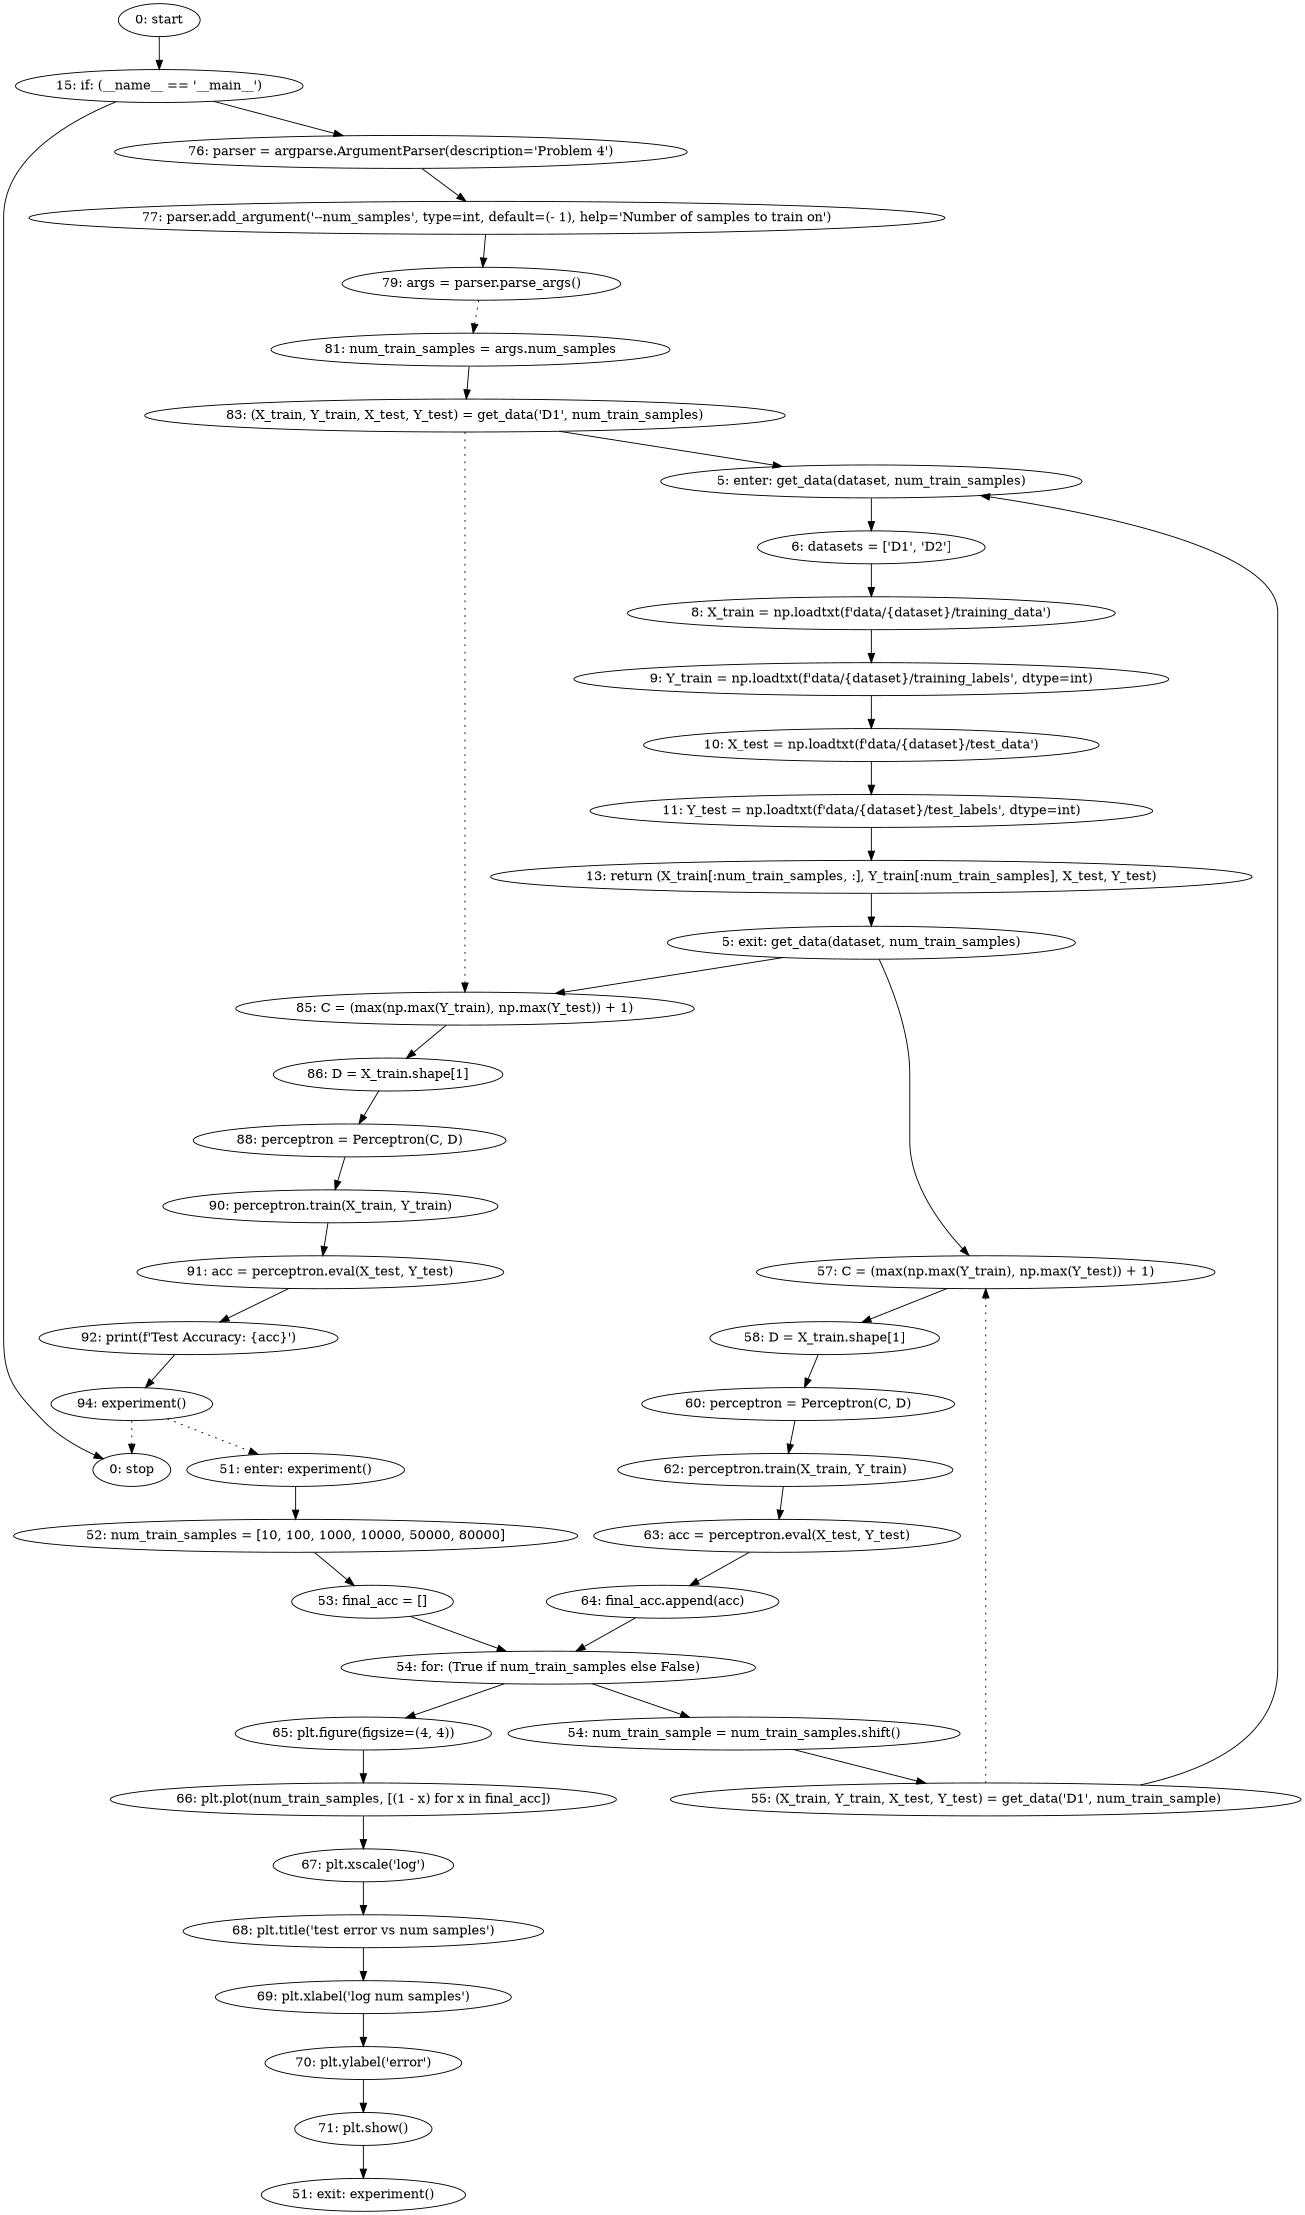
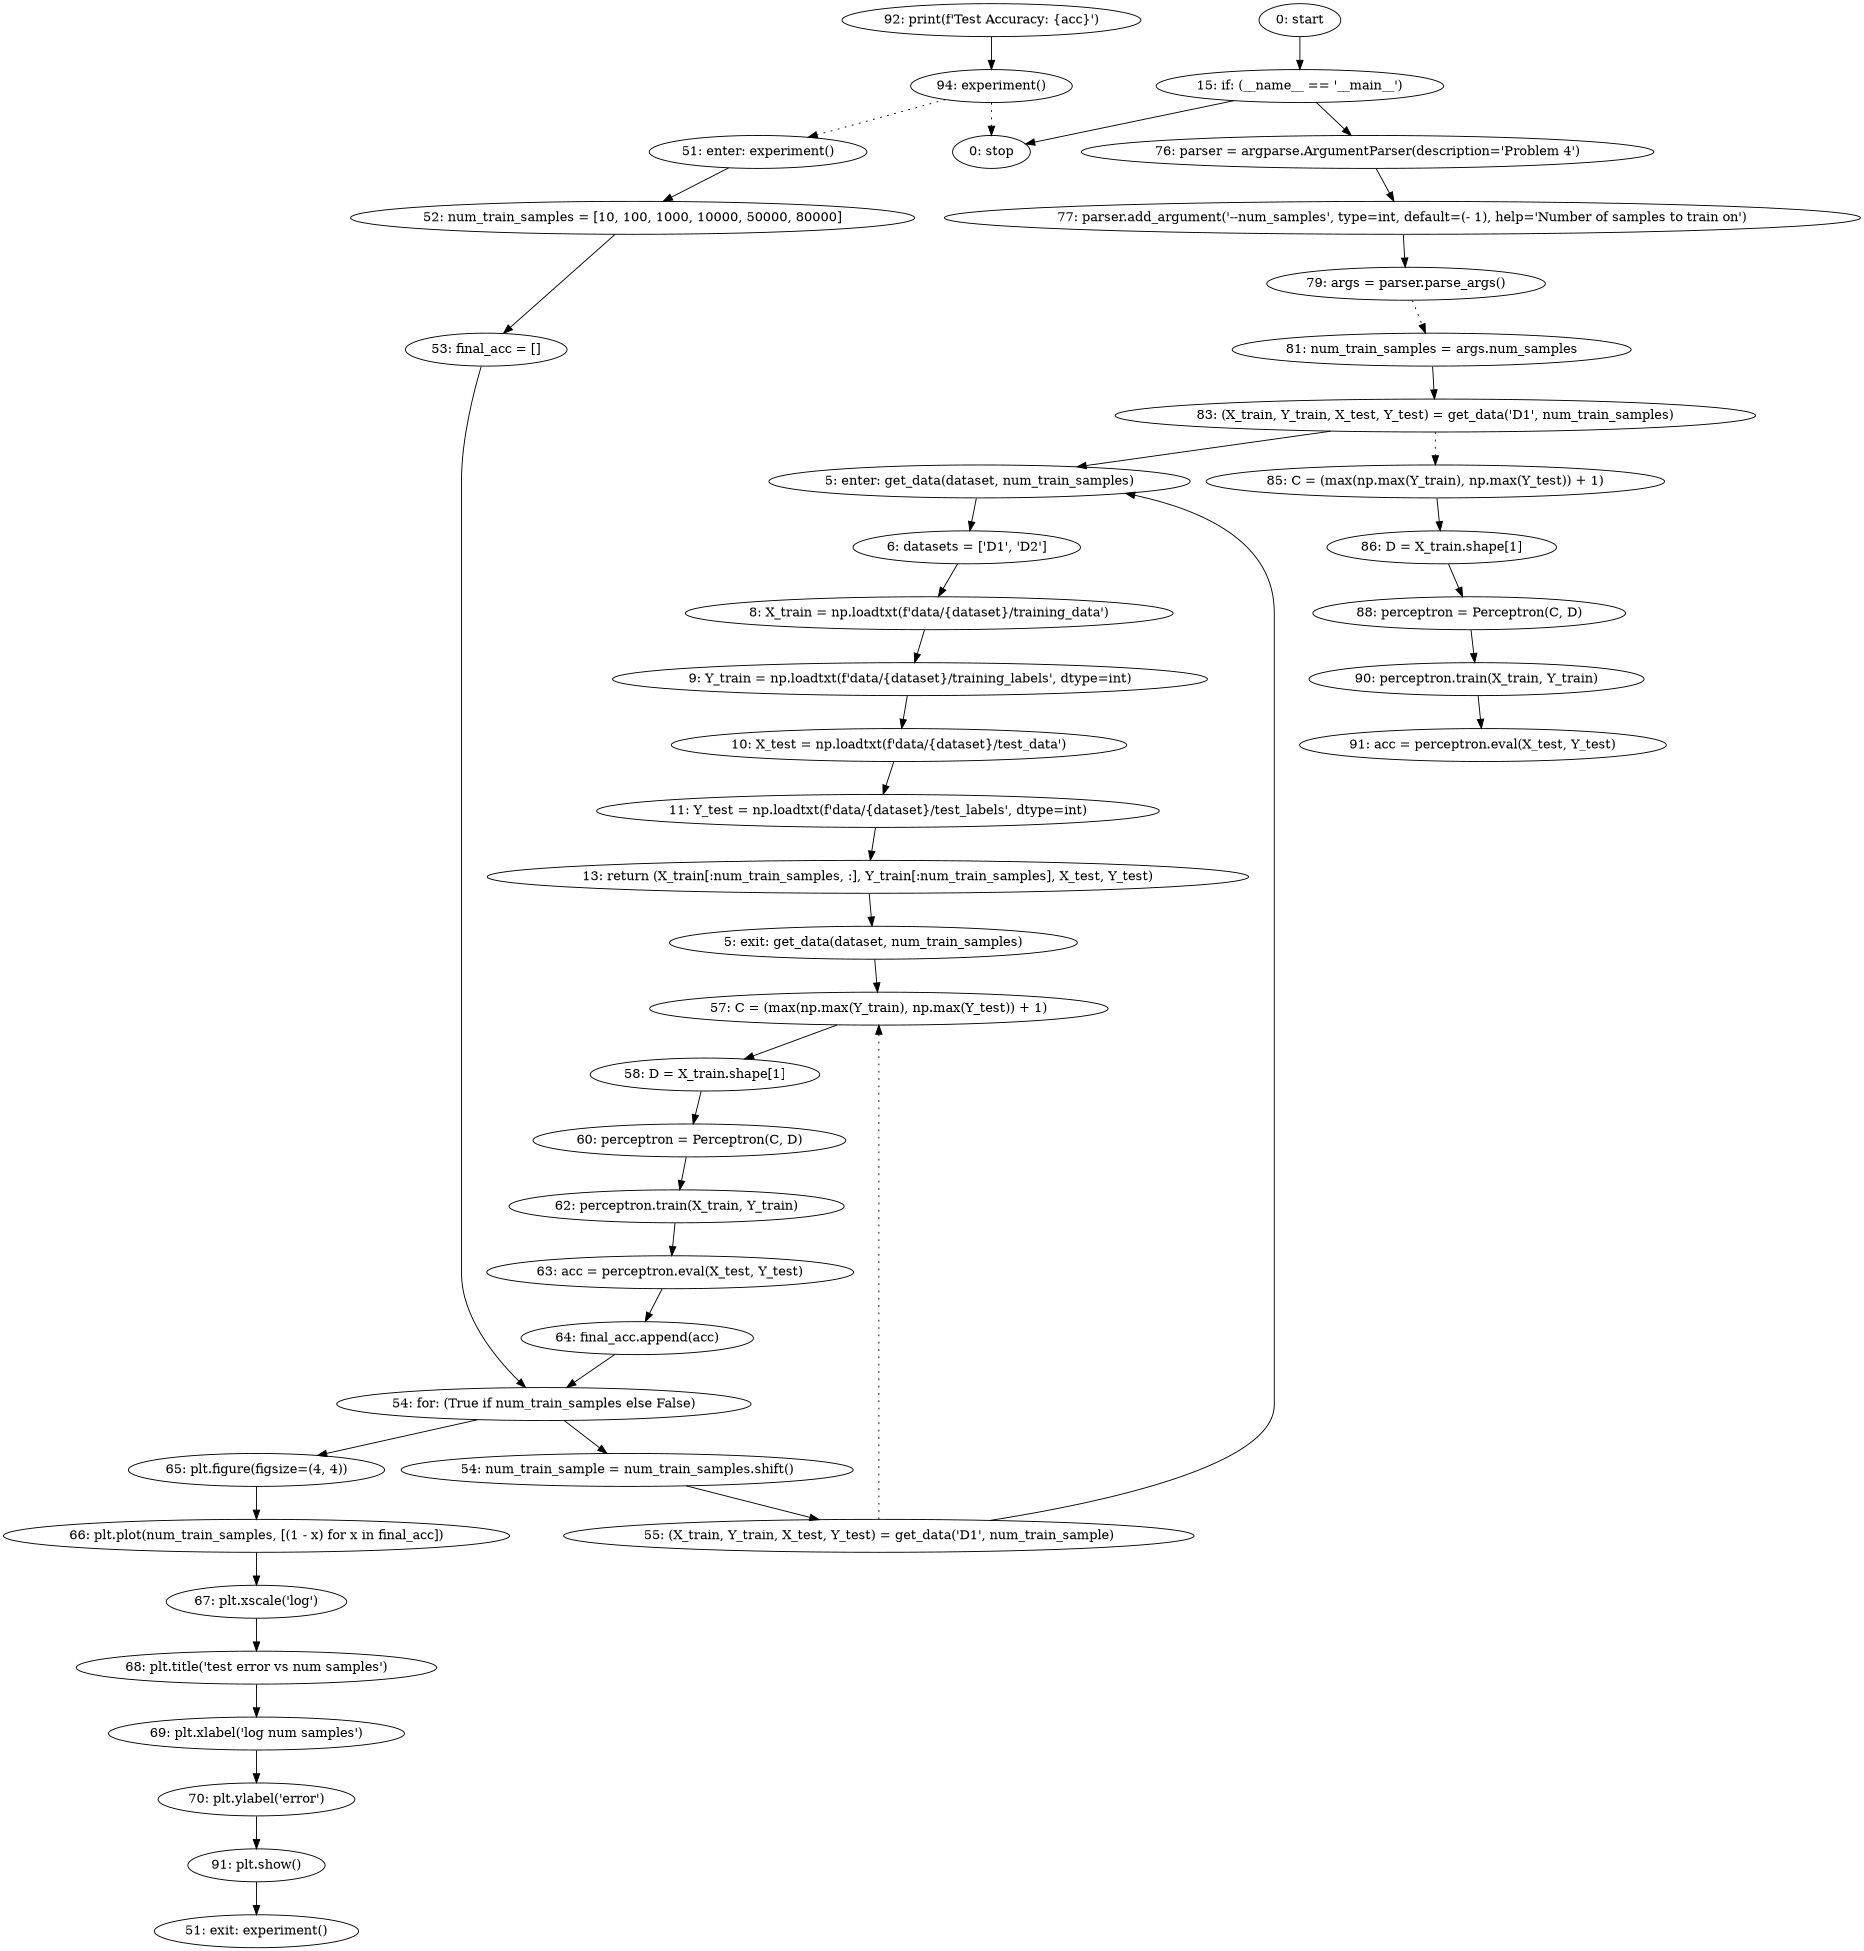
edge "5: exit: get_data(dataset, num_train_samples)" -> "85: C = (max(np.max(Y_train), np.max(Y_test)) + 1)": removed
edge "91: acc = perceptron.eval(X_test, Y_test)" -> "92: print(f'Test Accuracy: {acc}')": removed
node "71: plt.show()": label "71: plt.show()" -> "91: plt.show()"
